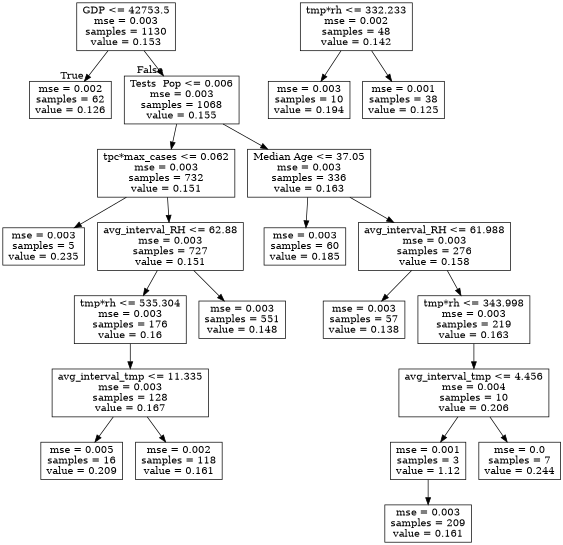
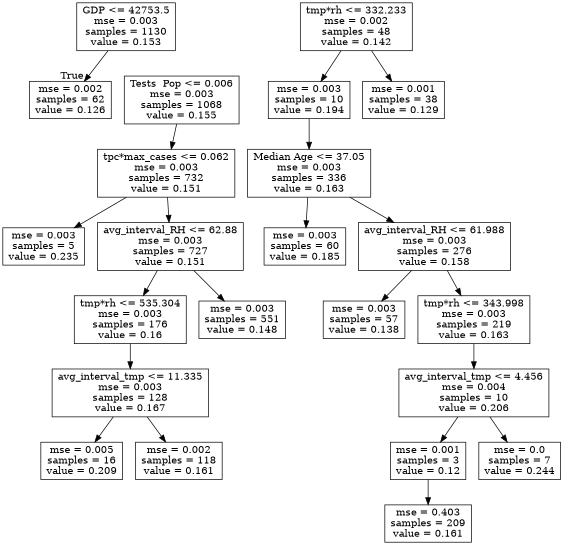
edge "GDP <= 42753.5 mse = 0.003 samples = 1130 value = 0.153" -> "Tests  Pop <= 0.006 mse = 0.003 samples = 1068 value = 0.155": removed
node "mse = 0.001 samples = 38 value = 0.125": label "mse = 0.001 samples = 38 value = 0.125" -> "mse = 0.001 samples = 38 value = 0.129"
edge "Tests  Pop <= 0.006 mse = 0.003 samples = 1068 value = 0.155" -> "Median Age <= 37.05 mse = 0.003 samples = 336 value = 0.163": now "mse = 0.003 samples = 10 value = 0.194" -> "Median Age <= 37.05 mse = 0.003 samples = 336 value = 0.163"
node "mse = 0.001 samples = 3 value = 1.12": label "mse = 0.001 samples = 3 value = 1.12" -> "mse = 0.001 samples = 3 value = 0.12"
node "mse = 0.003 samples = 209 value = 0.161": label "mse = 0.003 samples = 209 value = 0.161" -> "mse = 0.403 samples = 209 value = 0.161"
